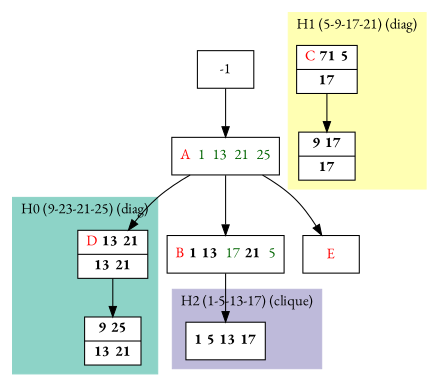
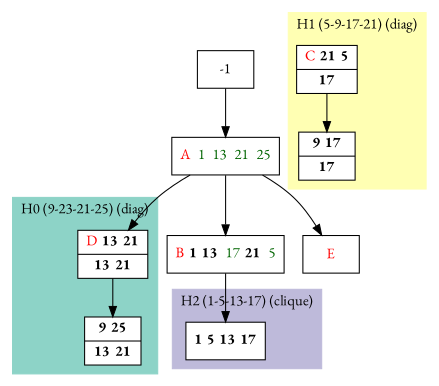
node "C": text "71" -> "21"
